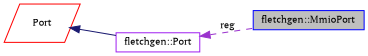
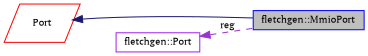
edge "fletchgen::Port" -> "Port": now "fletchgen::MmioPort" -> "Port"
